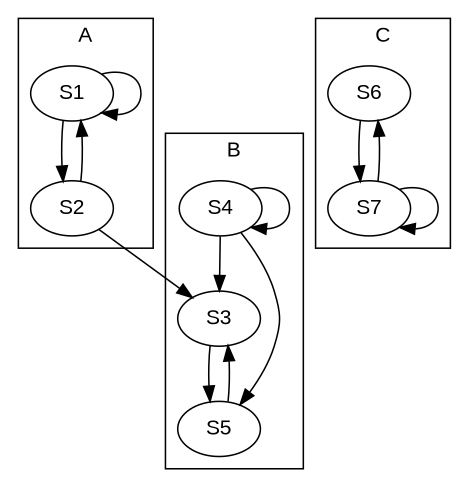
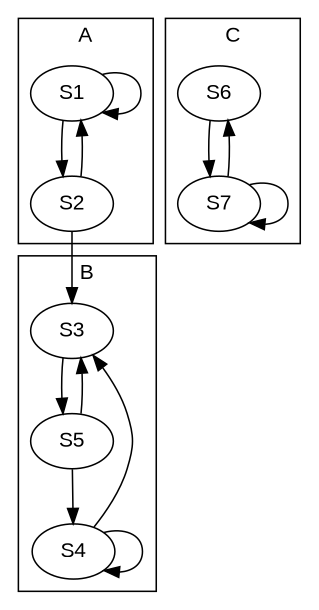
edge "S4" -> "S5": reversed
